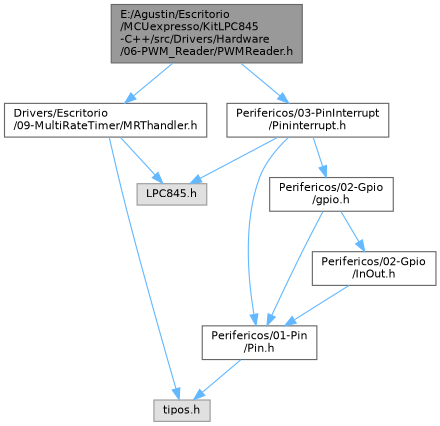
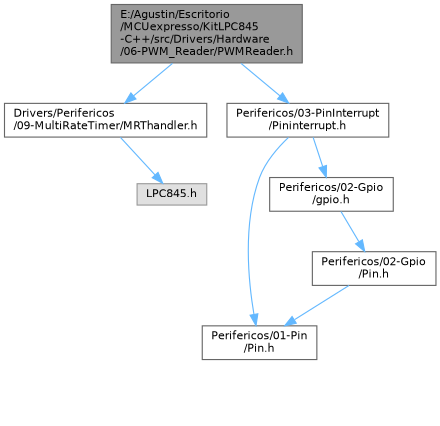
node "Drivers/Escritorio /09-MultiRateTimer/MRThandler.h": label "Drivers/Escritorio /09-MultiRateTimer/MRThandler.h" -> "Drivers/Perifericos /09-MultiRateTimer/MRThandler.h"
edge "Perifericos/03-PinInterrupt /Pininterrupt.h" -> "LPC845.h": removed
edge "Perifericos/02-Gpio /gpio.h" -> "Perifericos/01-Pin /Pin.h": removed
node "Perifericos/02-Gpio /InOut.h": label "Perifericos/02-Gpio /InOut.h" -> "Perifericos/02-Gpio /Pin.h"
node "tipos.h": removed
